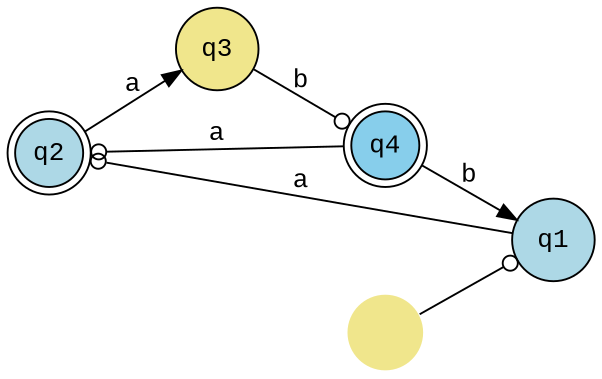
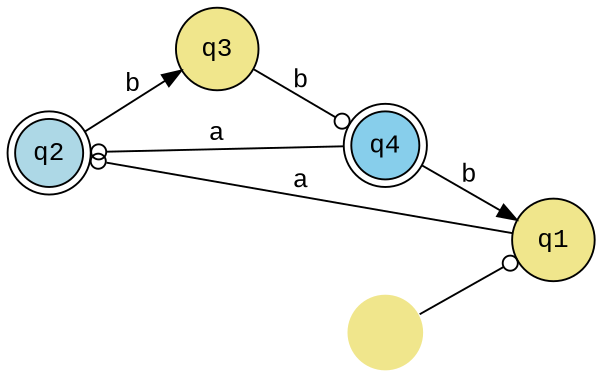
edge "q2" -> "q3": label "a" -> "b"
node "q1": fillcolor lightblue -> khaki
